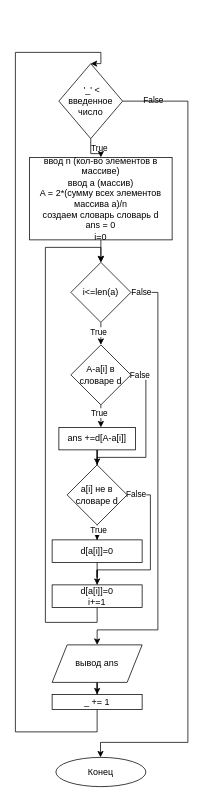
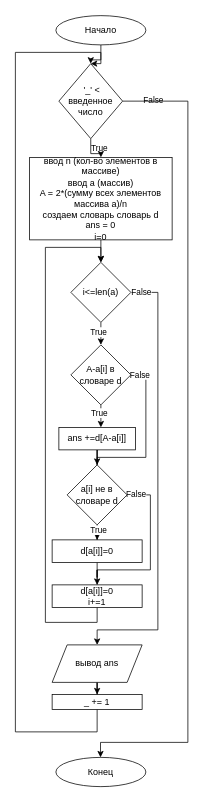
node "Начало": added
edge "Начало" -> "'_' < введенное число": added
